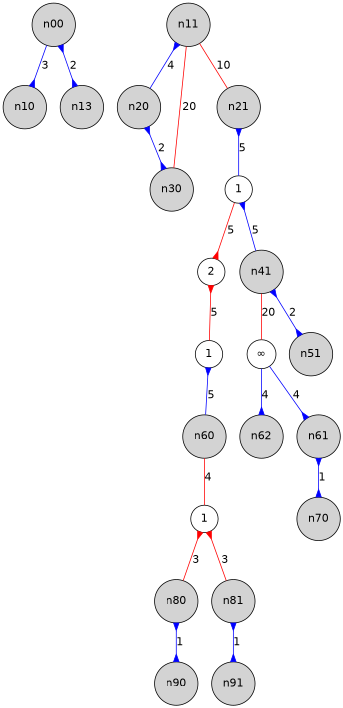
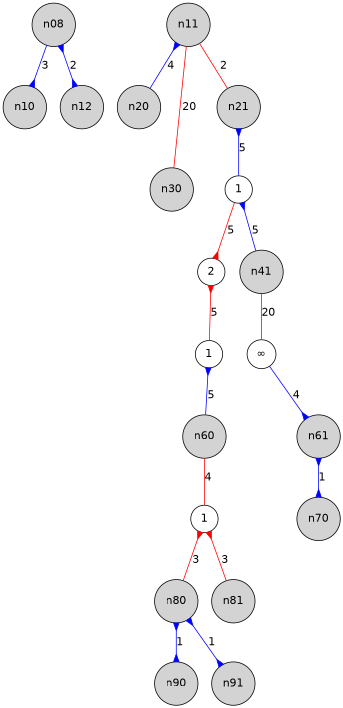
node "n00": label "n00" -> "n08"
edge "n11" -- "n21": label "10" -> "2"
node "n13": label "n13" -> "n12"
edge "n20" -- "n30": removed, label "2"
node "n51": removed
node "n62": removed
edge "n81" -- "n91": now "n80" -- "n91"
